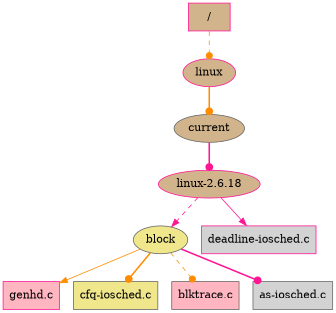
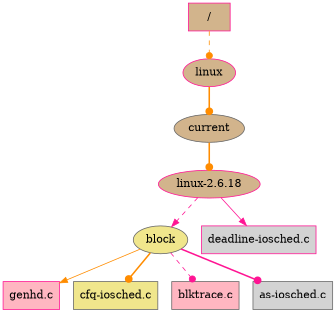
edge "current" -> "linux-2.6.18": color deeppink -> darkorange
edge "block" -> "blktrace.c": color darkorange -> deeppink
